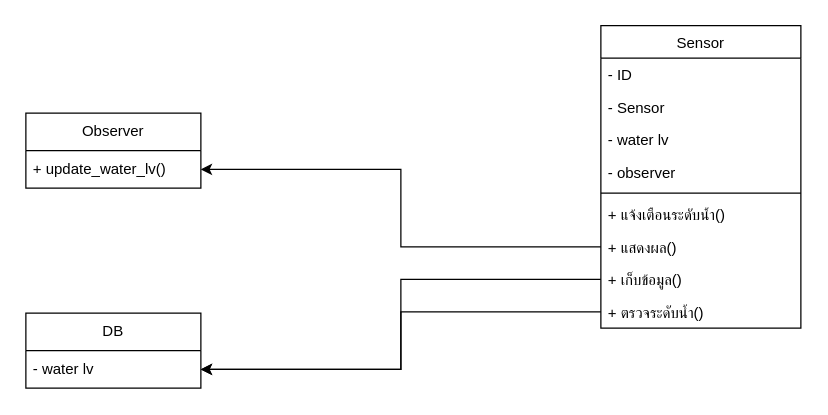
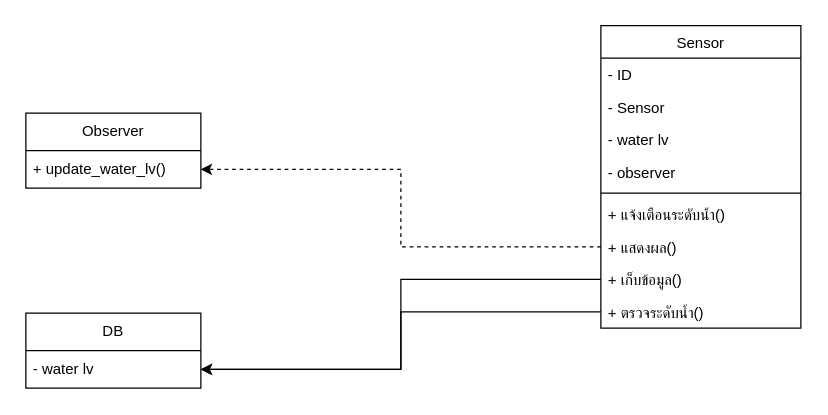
edge "+ แสดงผล()" -> "+ update_water_lv()": style solid -> dashed
